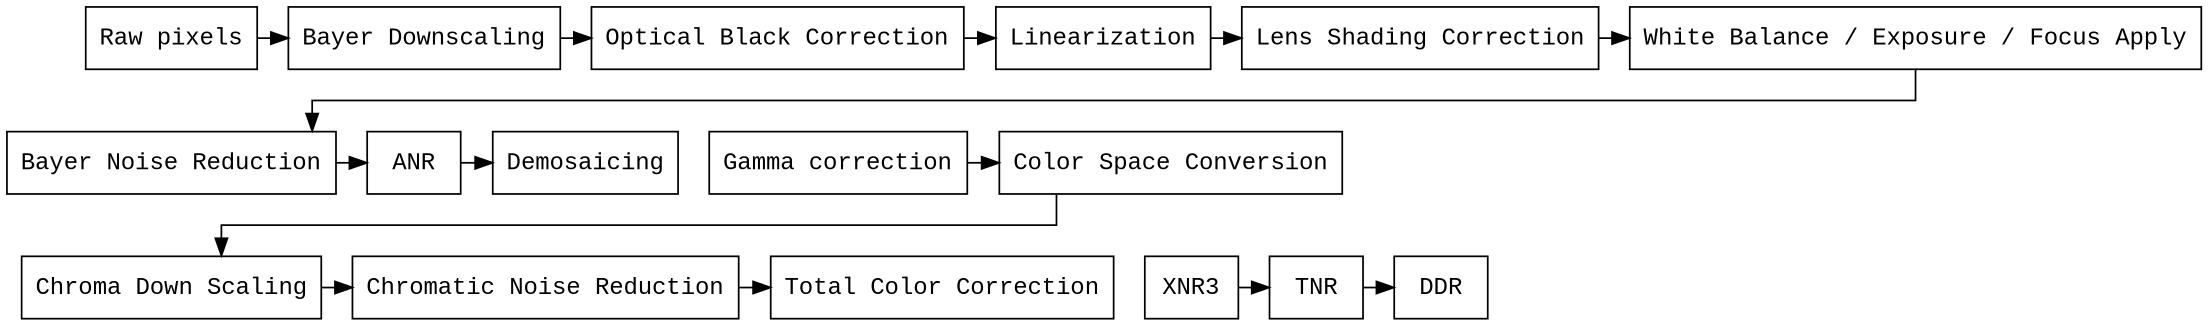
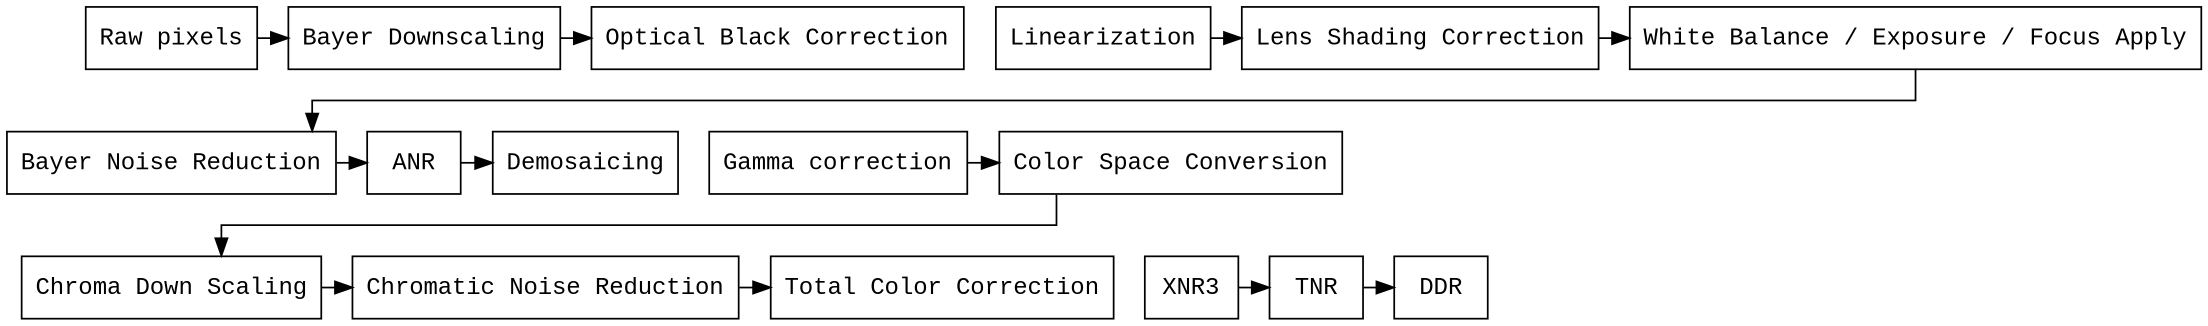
edge "Optical Black Correction" -> "Linearization": removed
